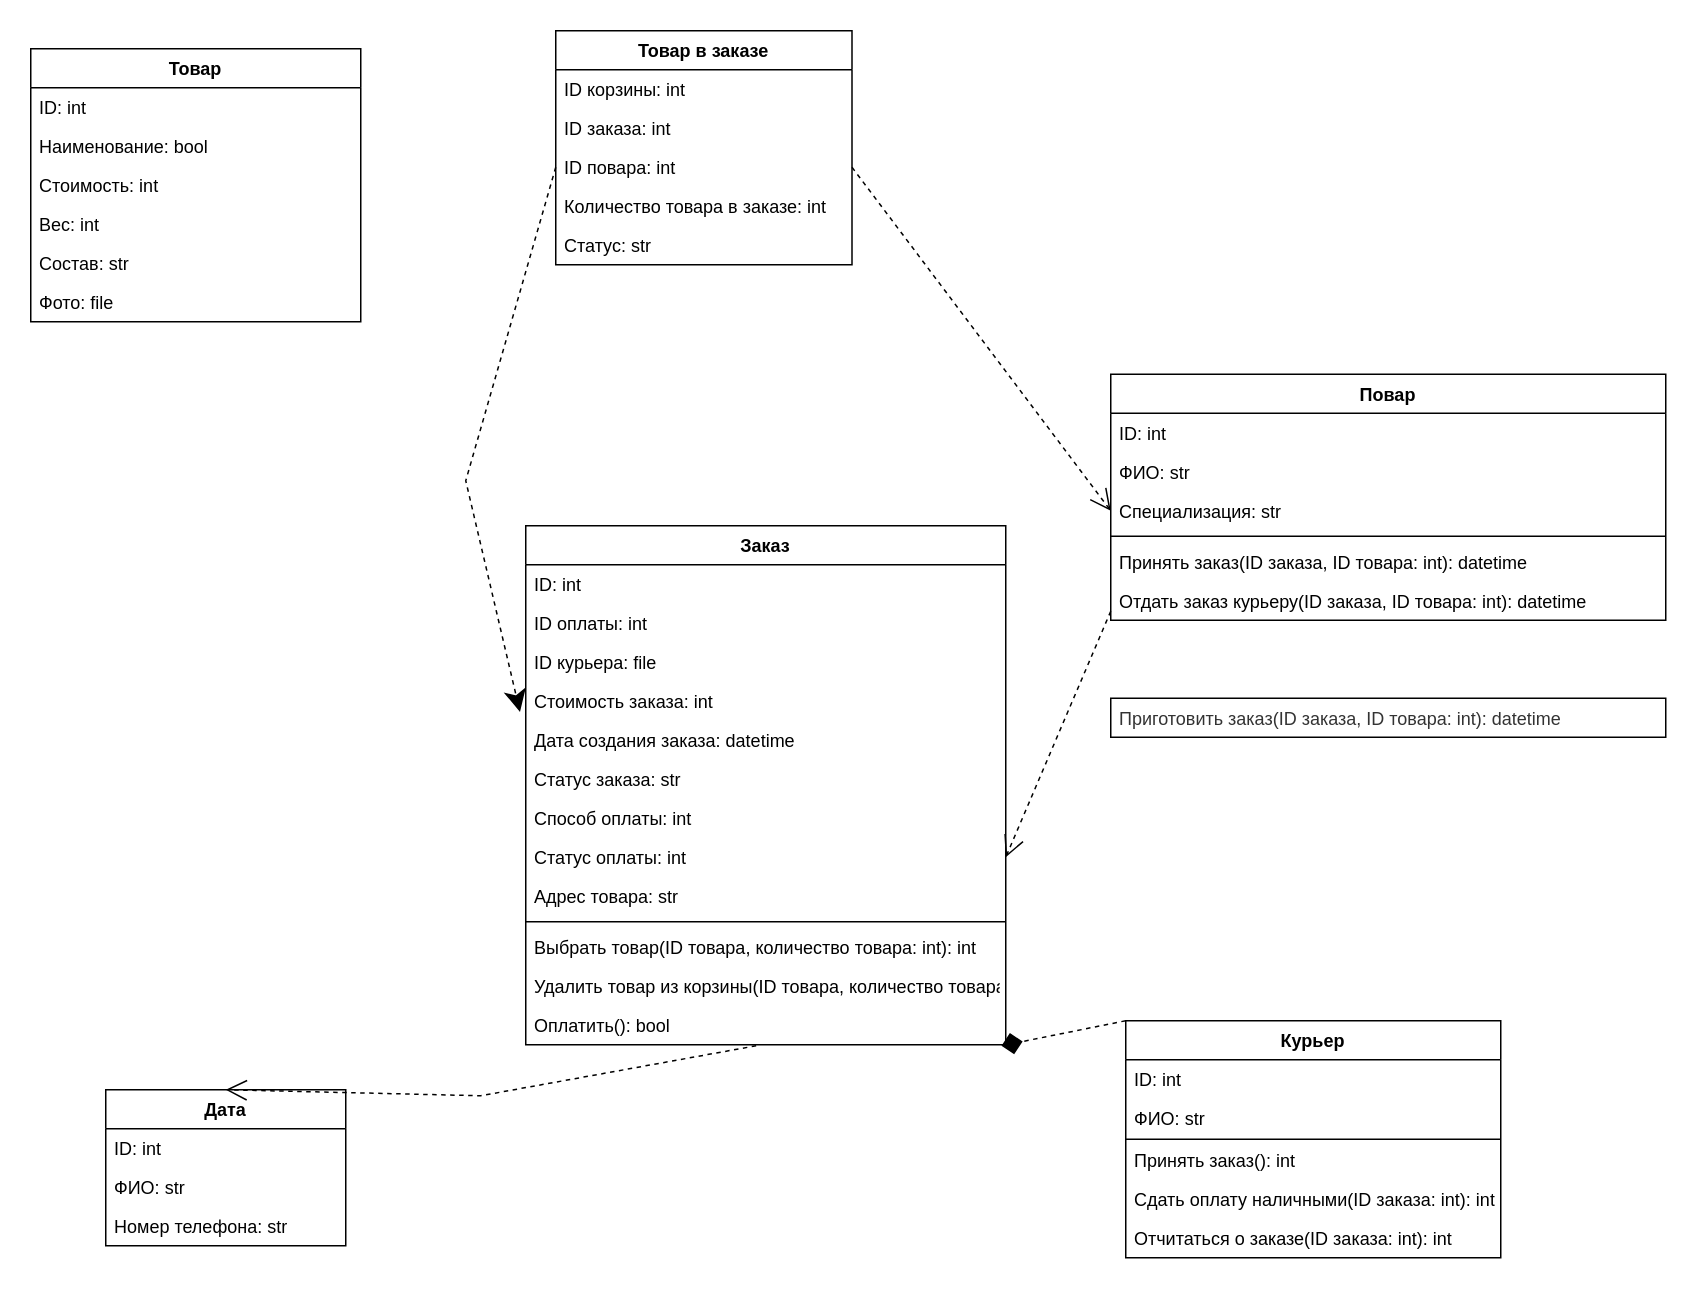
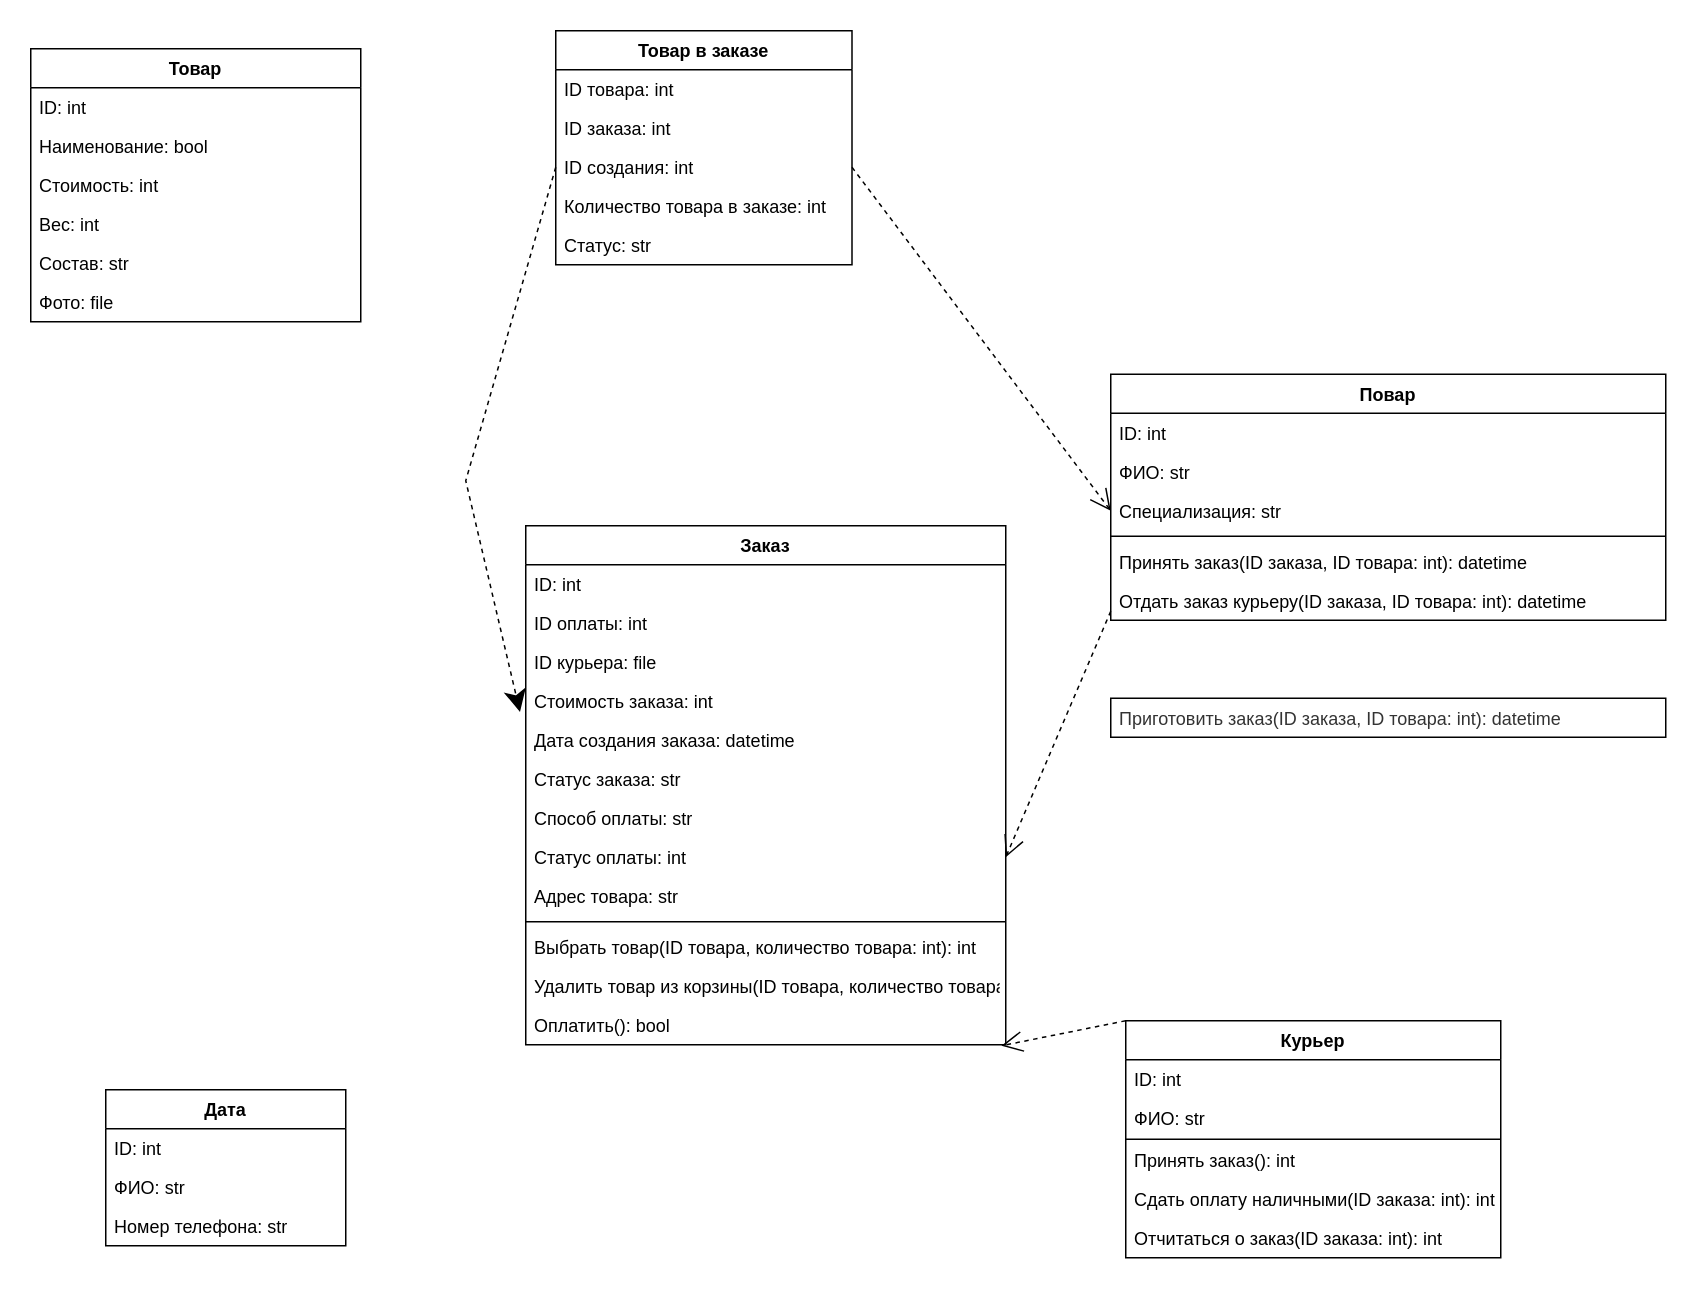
node "ID корзины: int": label "ID корзины: int" -> "ID товара: int"
node "ID повара: int": label "ID повара: int" -> "ID создания: int"
node "Способ оплаты: int": label "Способ оплаты: int" -> "Способ оплаты: str"
edge "Курьер" -> "Оплатить(): bool": arrowhead diamond -> open
edge "Оплатить(): bool" -> "Дата": removed
node "Отчитаться о заказе(ID заказа: int): int": label "Отчитаться о заказе(ID заказа: int): int" -> "Отчитаться о заказ(ID заказа: int): int"
